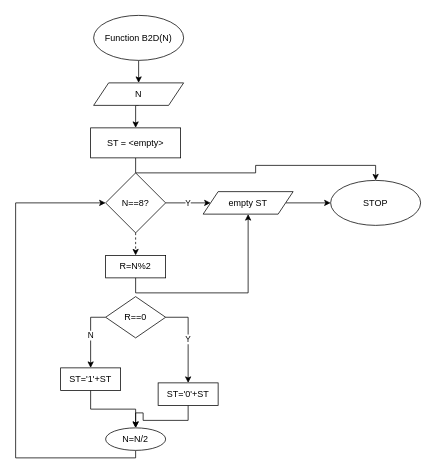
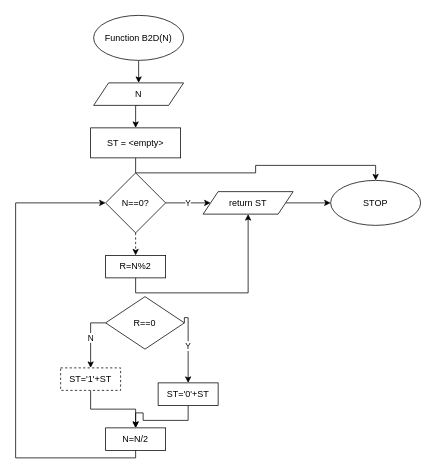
node "N==8?": label "N==8?" -> "N==0?"
node "empty ST": label "empty ST" -> "return ST"
node "R==0": size 60x41 -> 79x53
node "ST='1'+ST": style solid -> dashed
node "N=N/2": shape ellipse -> rectangle
